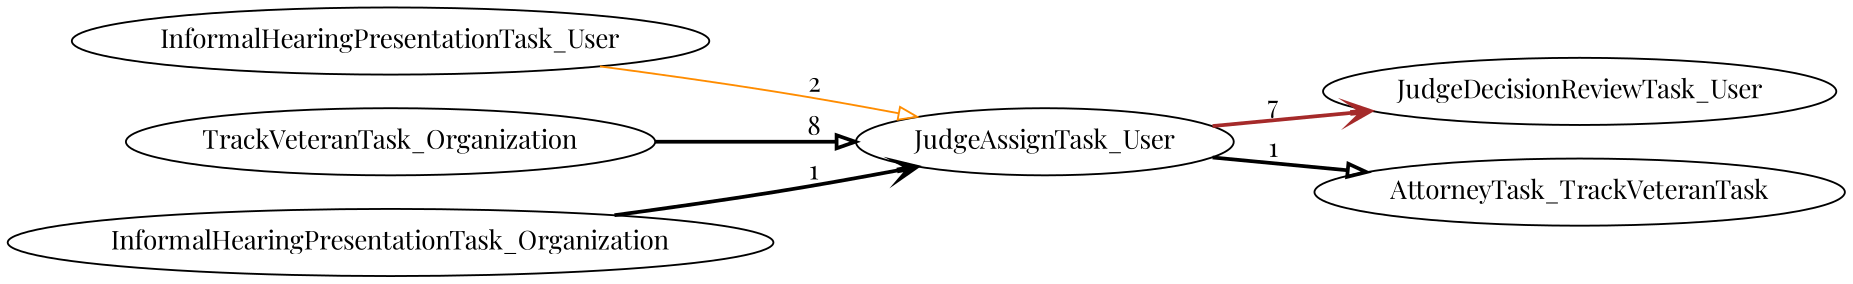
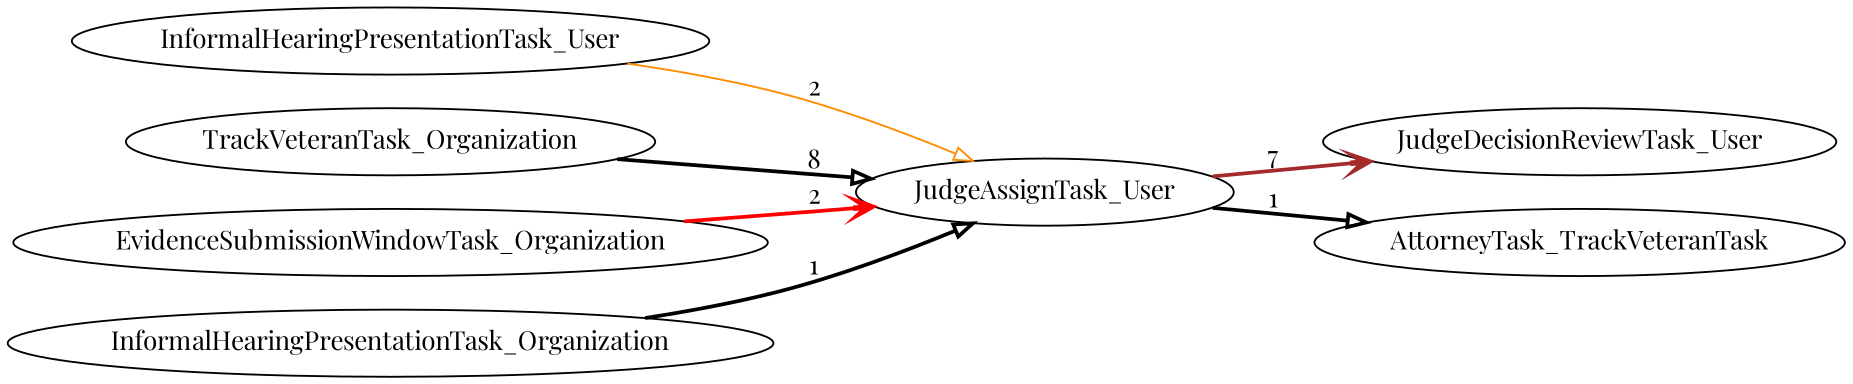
edge "InformalHearingPresentationTask_Organization" -> "JudgeAssignTask_User": arrowhead vee -> onormal
node "EvidenceSubmissionWindowTask_Organization": added
